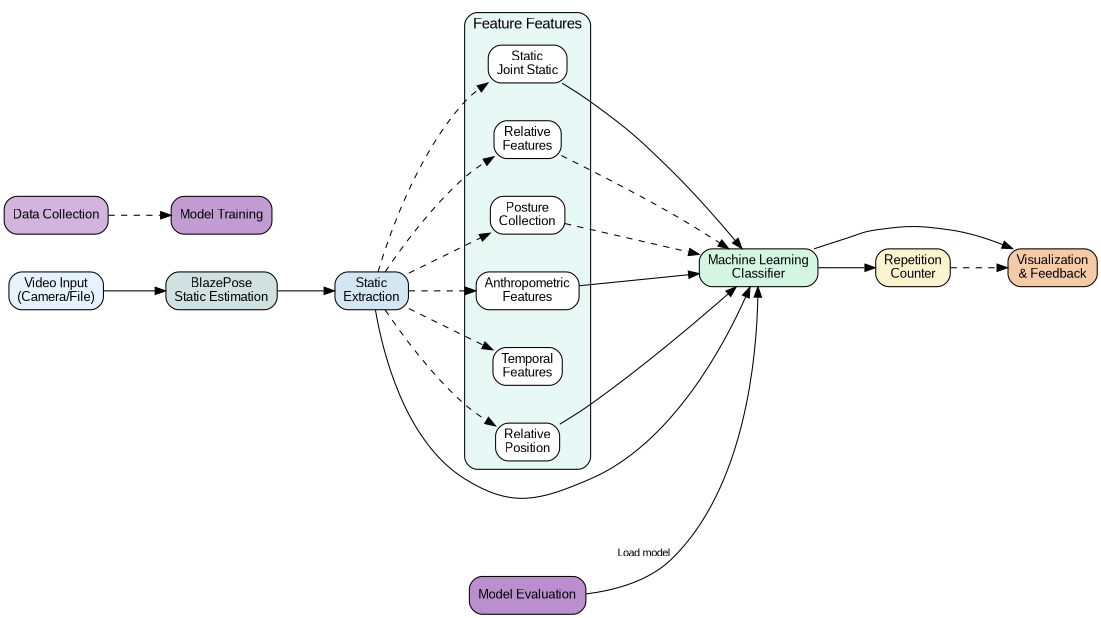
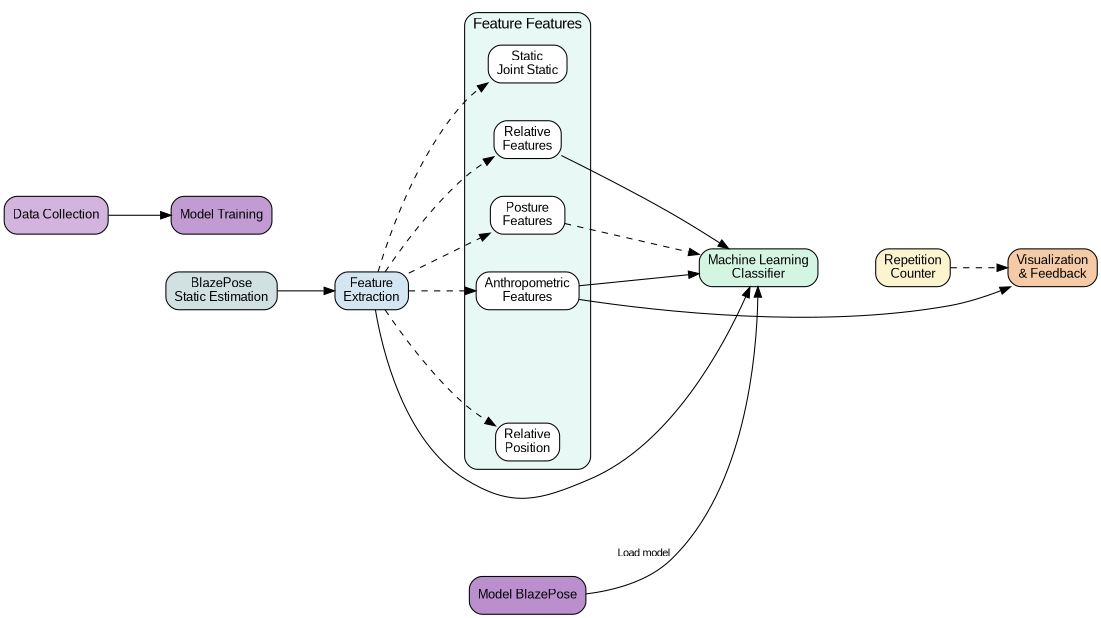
edge "Static Joint Static" -> "Machine Learning Classifier": removed
edge "Relative Features" -> "Machine Learning Classifier": style dashed -> solid
edge "Data Collection" -> "Model Training": style dashed -> solid
node "Posture Collection": label "Posture Collection" -> "Posture Features"
edge "Machine Learning Classifier" -> "Visualization & Feedback": now "Anthropometric Features" -> "Visualization & Feedback"
edge "Machine Learning Classifier" -> "Repetition Counter": removed
node "Video Input (Camera/File)": removed
node "Static Extraction": label "Static Extraction" -> "Feature Extraction"
edge "Relative Position" -> "Machine Learning Classifier": removed
node "Temporal Features": removed
node "Model Evaluation": label "Model Evaluation" -> "Model BlazePose"
